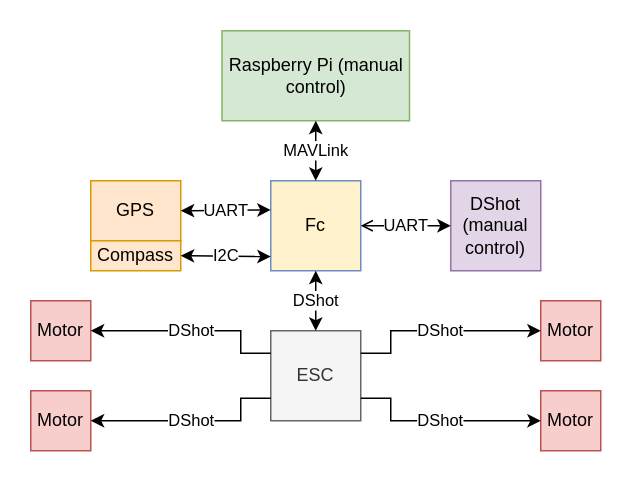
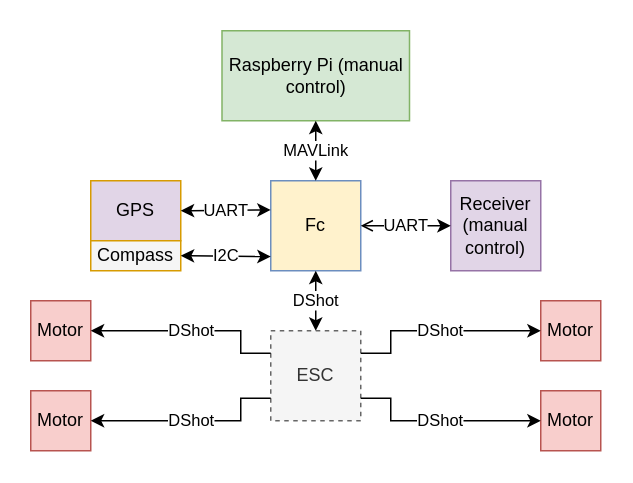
node "GPS": fillcolor #ffe6cc -> #e1d5e7
node "DShot (manual control)": label "DShot (manual control)" -> "Receiver (manual control)"
node "Compass": fillcolor #ffe6cc -> #f5f5f5
node "ESC": style solid -> dashed
